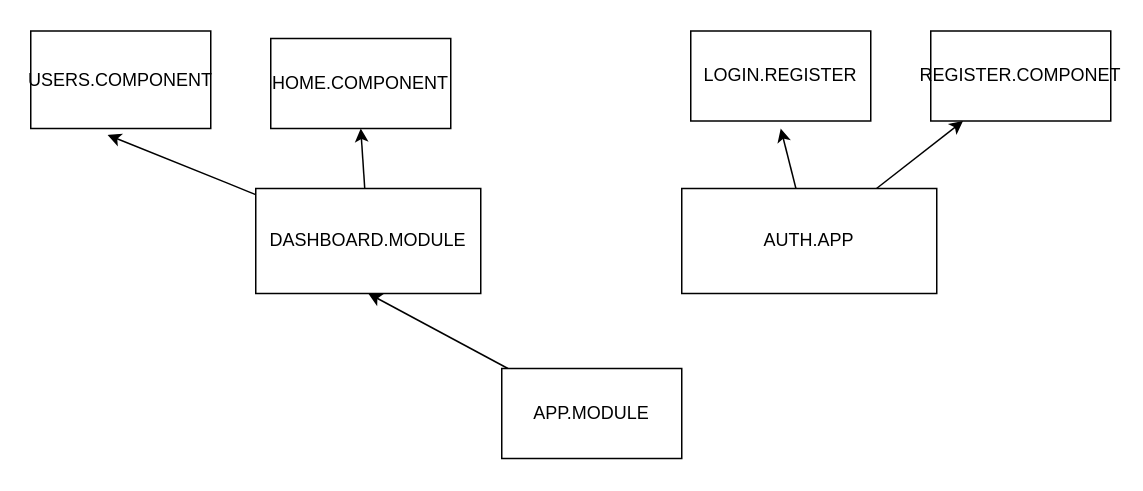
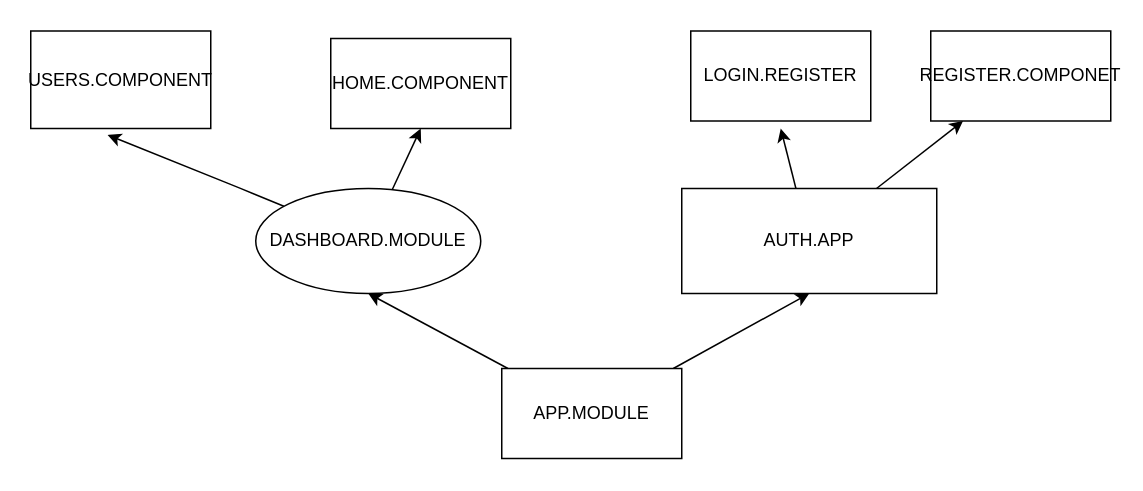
node "HOME.COMPONENT": moved (361, 83) -> (421, 83)
node "DASHBOARD.MODULE": shape rectangle -> ellipse
edge "APP.MODULE" -> "AUTH.APP": added
